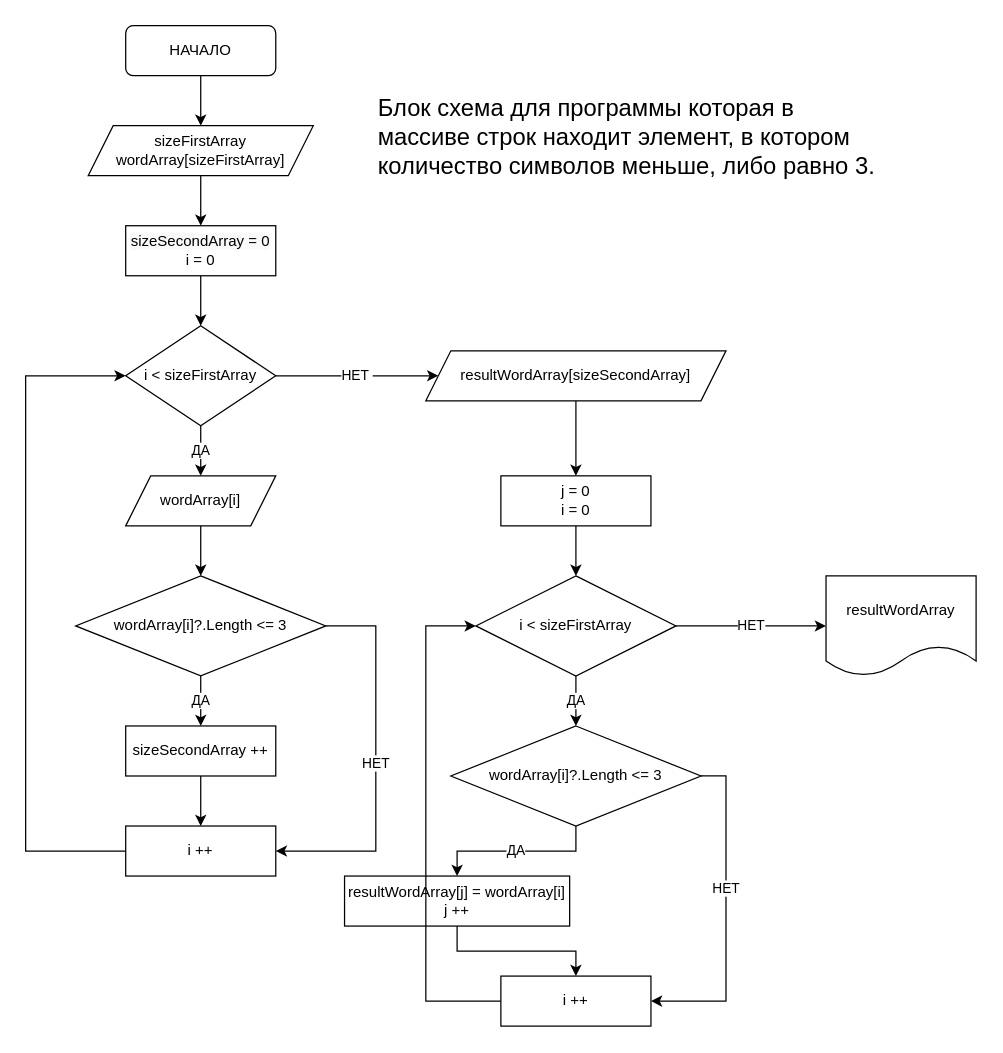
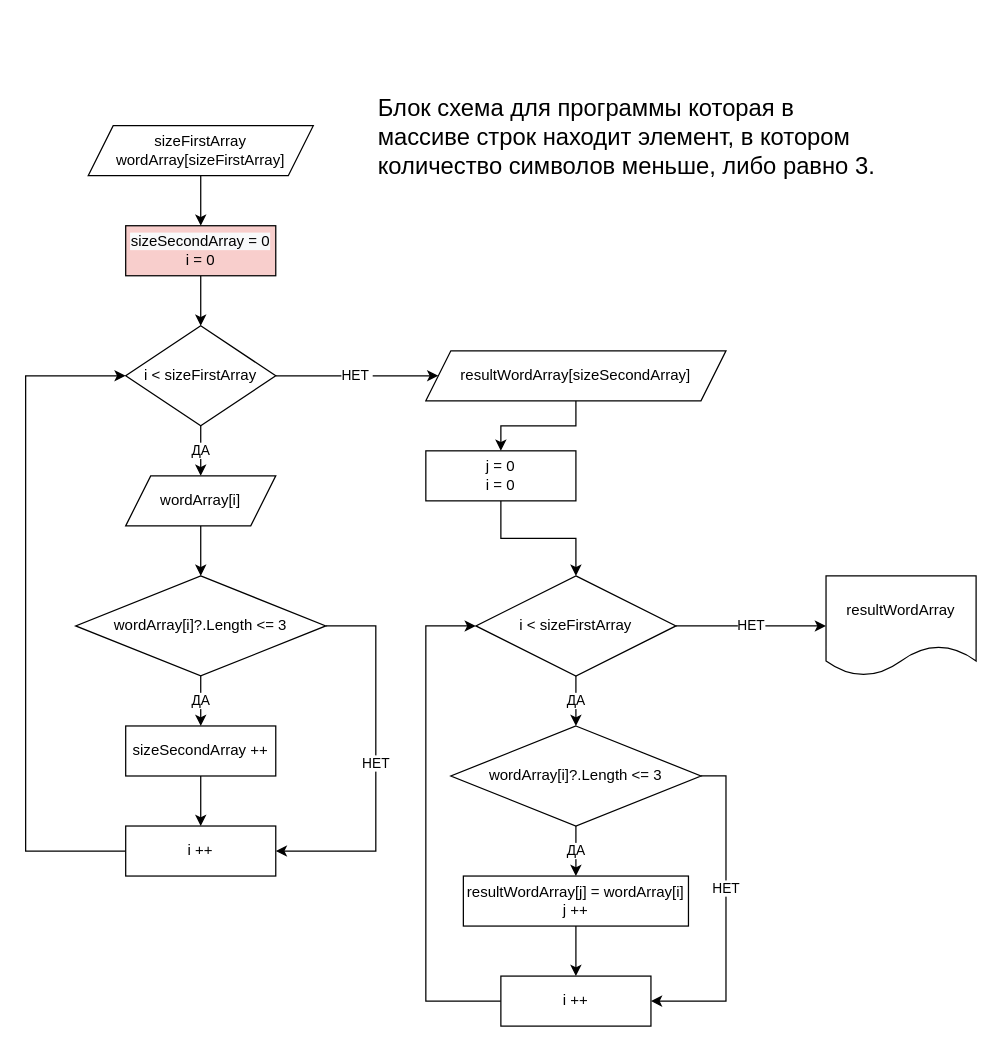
node "НАЧАЛО": removed
edge "НАЧАЛО" -> "sizeFirstArray wordArray[sizeFirstArray]": removed
node "sizeSecondArray = 0 i = 0": fillcolor #ffffff -> #f8cecc
node "j = 0 i = 0": moved (576, 501) -> (501, 476)
node "resultWordArray[j] = wordArray[i] j ++": moved (457, 901) -> (576, 901)
